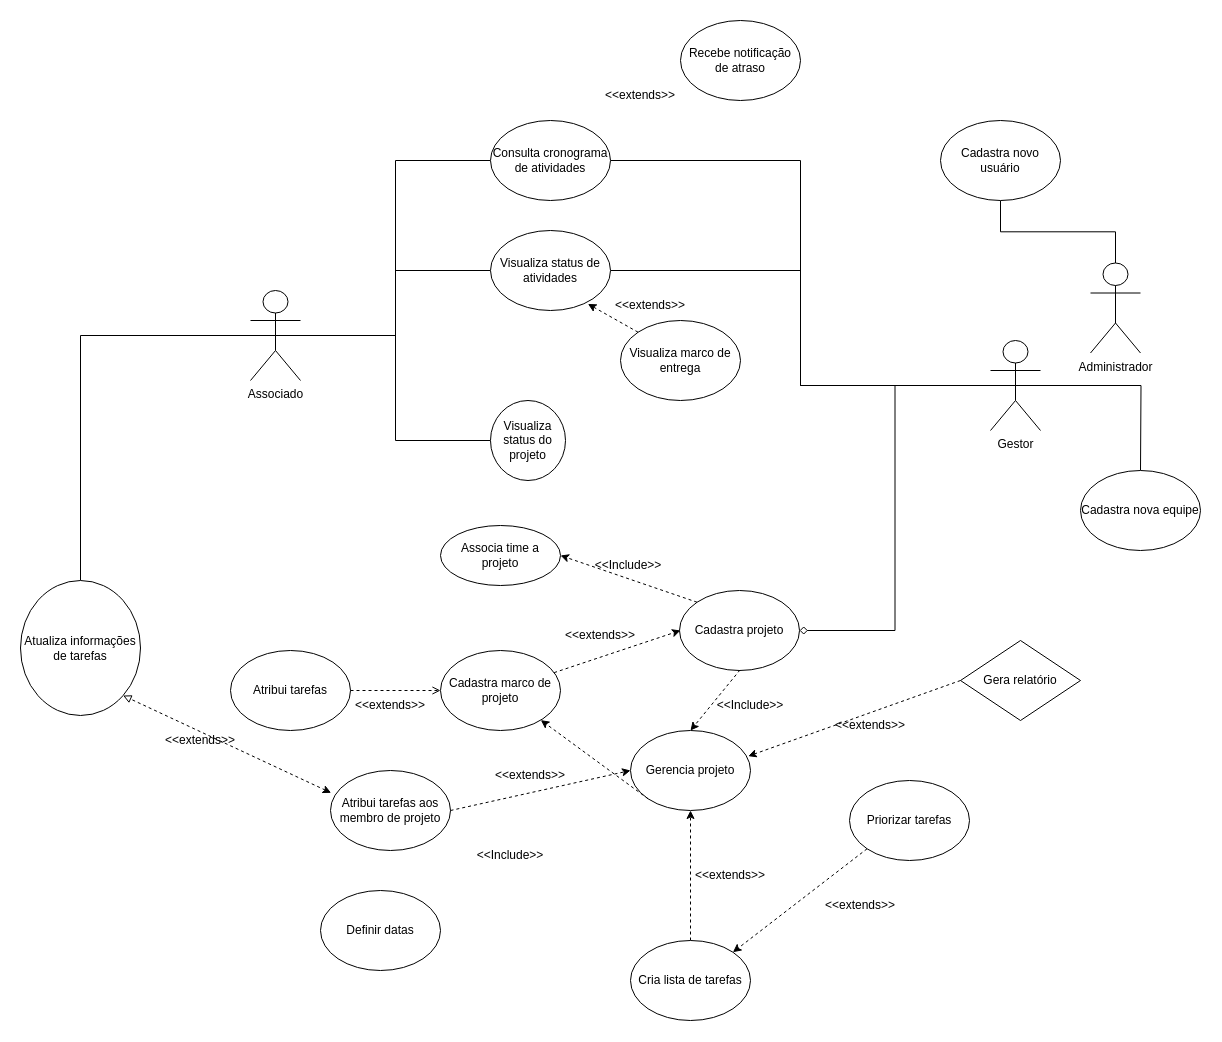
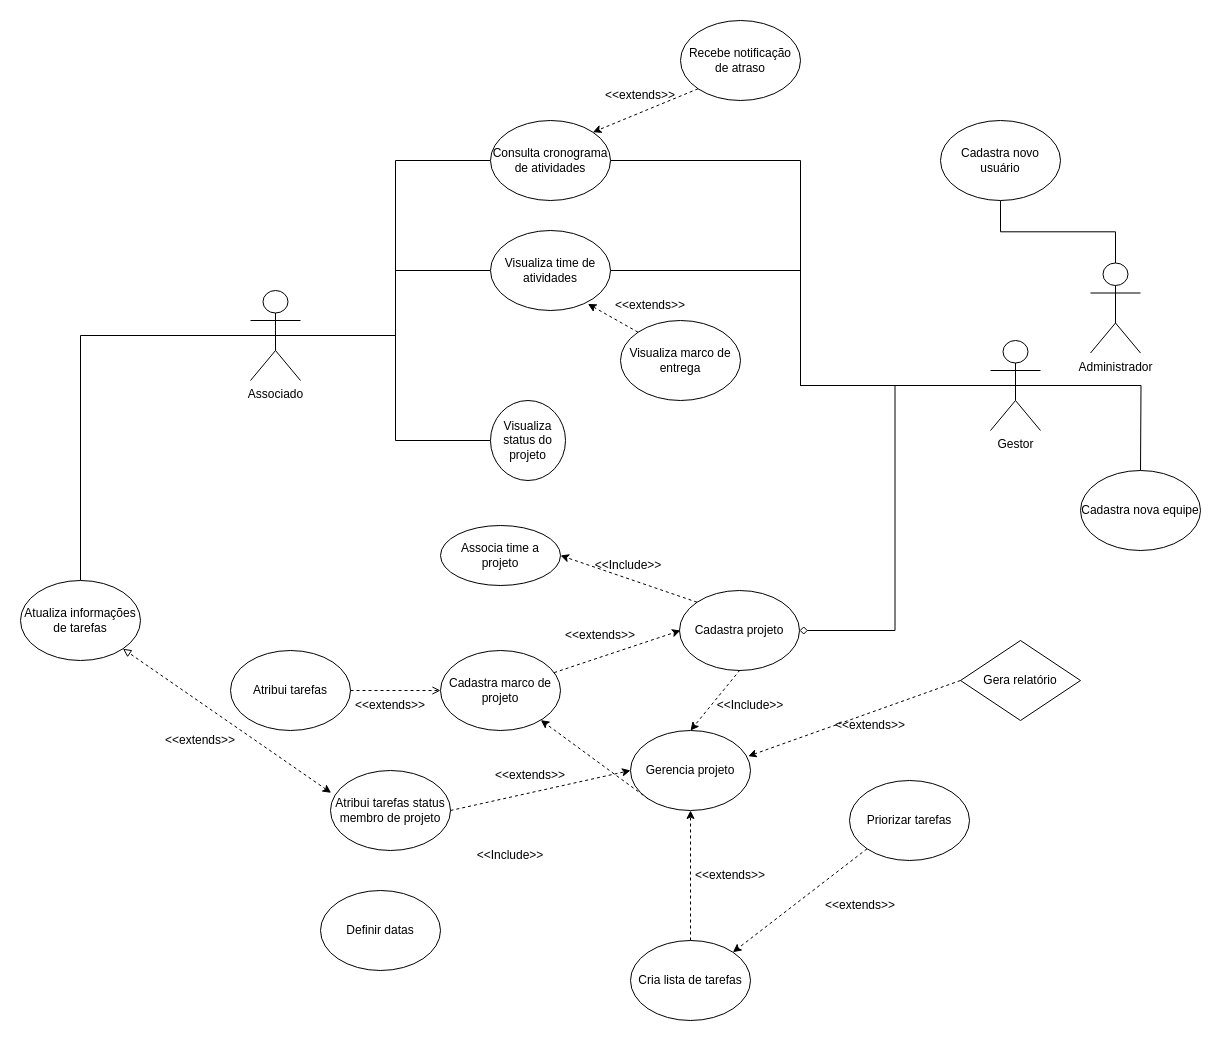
edge "Recebe notificação de atraso" -> "Consulta cronograma de atividades": added
node "Visualiza status de atividades": label "Visualiza status de atividades" -> "Visualiza time de atividades"
node "Atualiza informações de tarefas": size 120x135 -> 120x80
node "Atribui tarefas aos membro de projeto": label "Atribui tarefas aos membro de projeto" -> "Atribui tarefas status membro de projeto"
